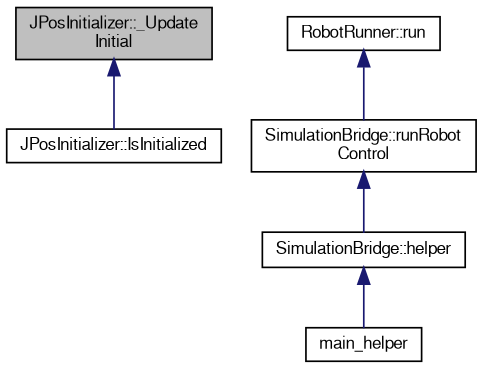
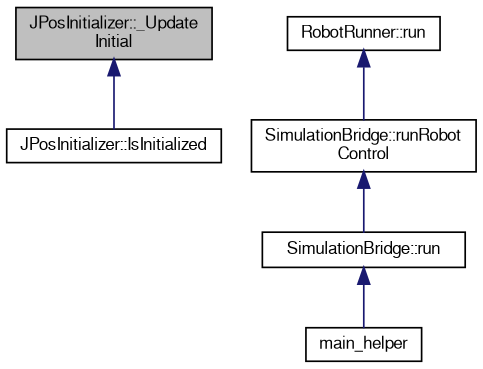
node "SimulationBridge::helper": label "SimulationBridge::helper" -> "SimulationBridge::run"
